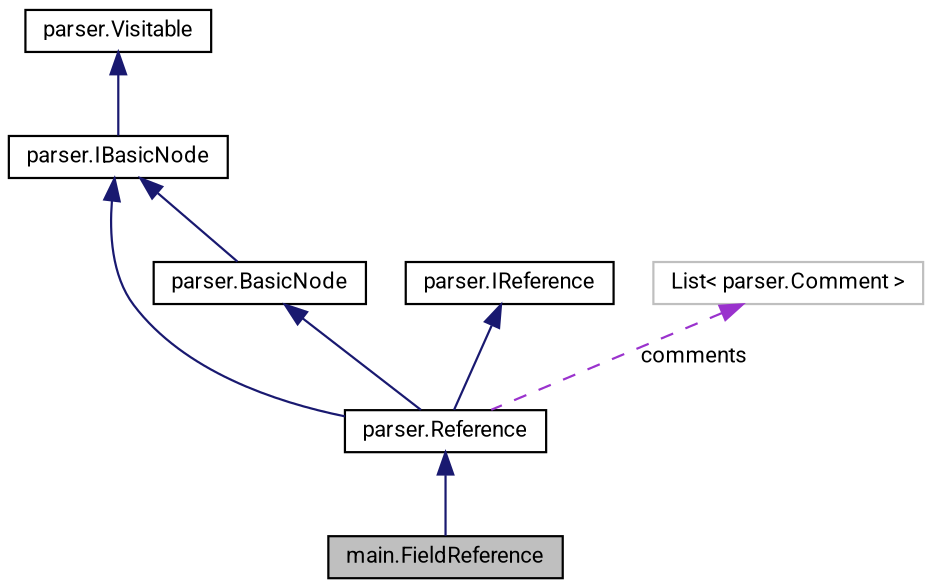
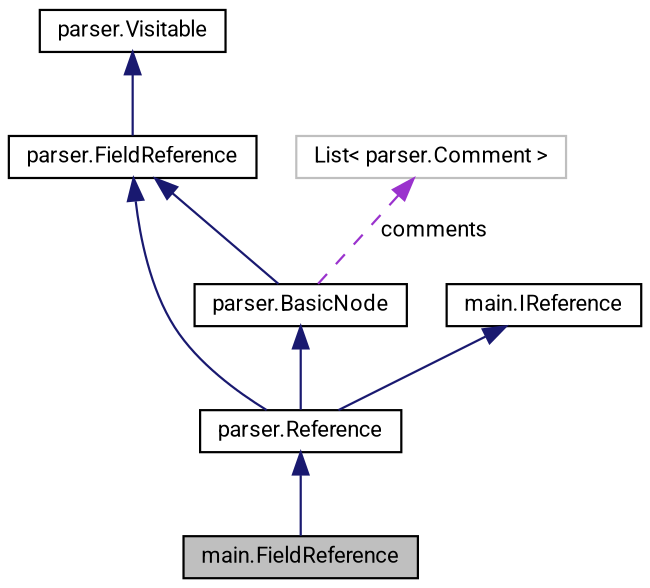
node "parser.IBasicNode": label "parser.IBasicNode" -> "parser.FieldReference"
node "parser.IReference": label "parser.IReference" -> "main.IReference"
edge "parser.Reference" -> "List< parser.Comment >": now "parser.BasicNode" -> "List< parser.Comment >"
